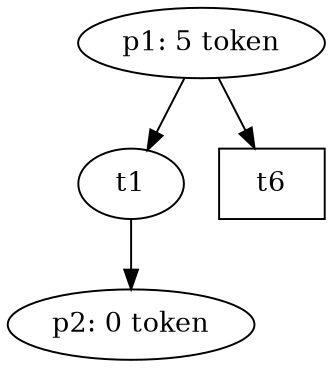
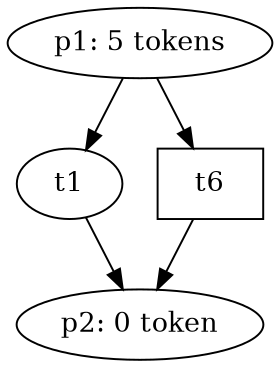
node "p1: 5 token": label "p1: 5 token" -> "p1: 5 tokens"
edge "t6" -> "p2: 0 token": added
